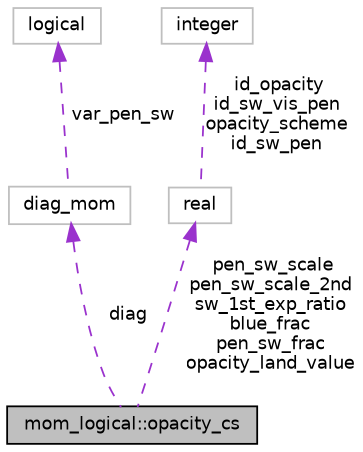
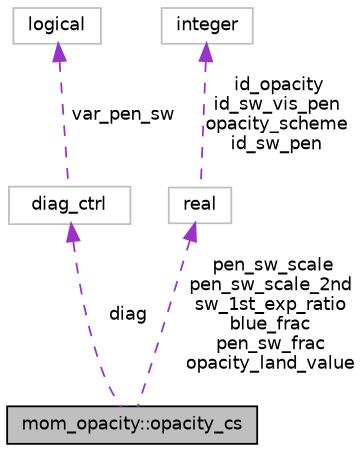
node "diag_mom": label "diag_mom" -> "diag_ctrl"
node "mom_logical::opacity_cs": label "mom_logical::opacity_cs" -> "mom_opacity::opacity_cs"
